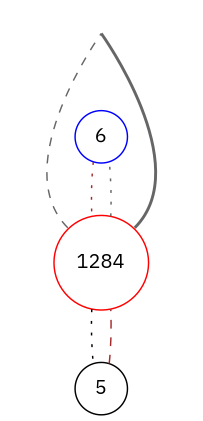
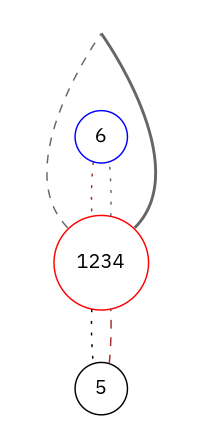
node "1284": label "1284" -> "1234"
